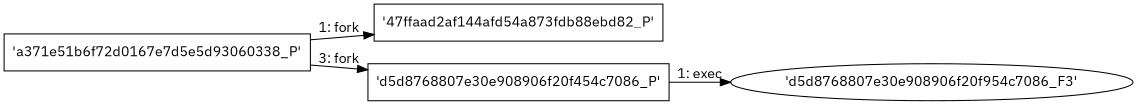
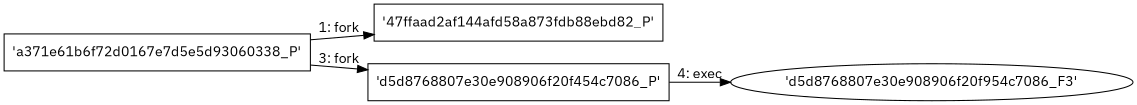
node "'47ffaad2af144afd54a873fdb88ebd82_P'": label "'47ffaad2af144afd54a873fdb88ebd82_P'" -> "'47ffaad2af144afd58a873fdb88ebd82_P'"
node "'a371e51b6f72d0167e7d5e5d93060338_P'": label "'a371e51b6f72d0167e7d5e5d93060338_P'" -> "'a371e61b6f72d0167e7d5e5d93060338_P'"
edge "'d5d8768807e30e908906f20f454c7086_P'" -> "'d5d8768807e30e908906f20f954c7086_F3'": label "1: exec" -> "4: exec"
